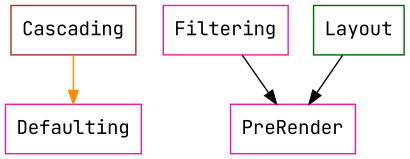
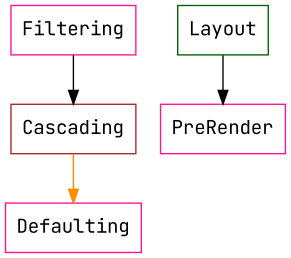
edge "Filtering" -> "PreRender": now "Filtering" -> "Cascading"
